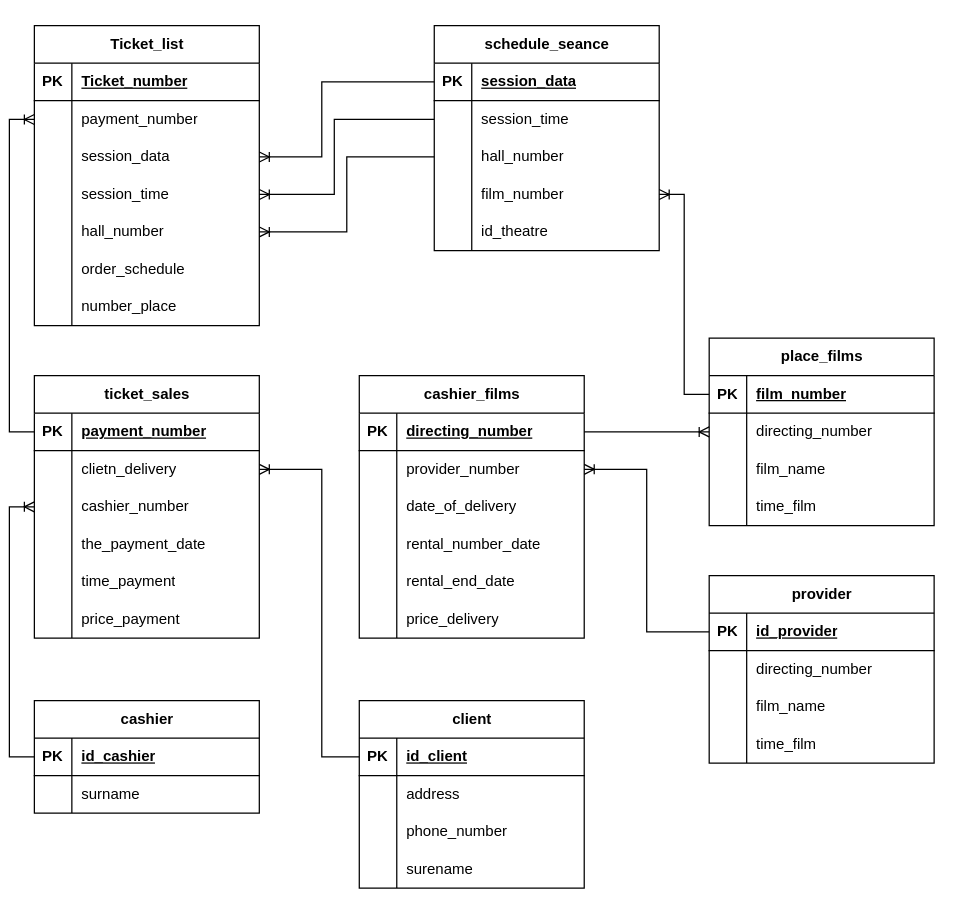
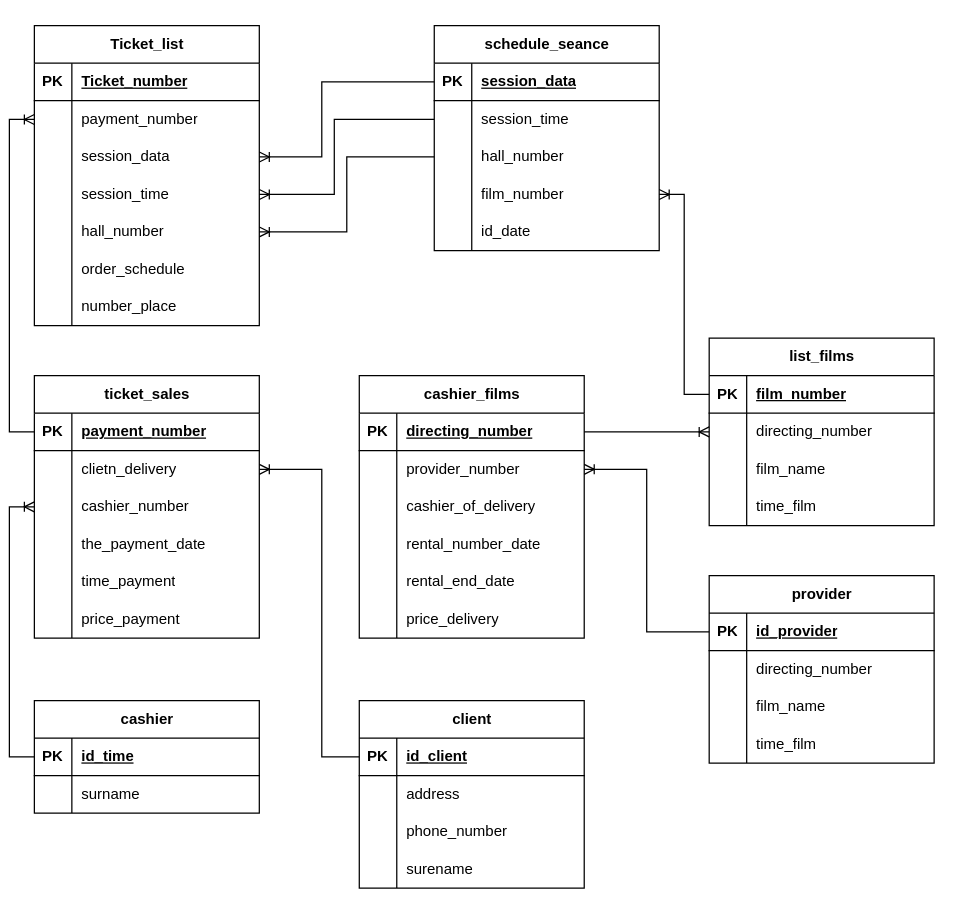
node "id_theatre": label "id_theatre" -> "id_date"
node "place_films": label "place_films" -> "list_films"
node "date_of_delivery": label "date_of_delivery" -> "cashier_of_delivery"
node "id_cashier": label "id_cashier" -> "id_time"
